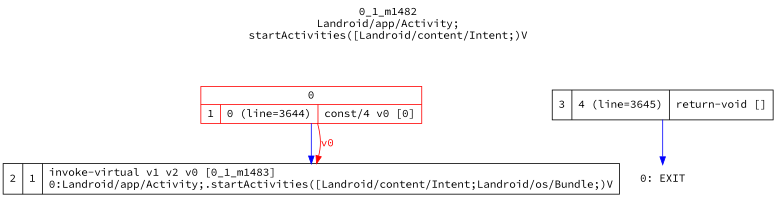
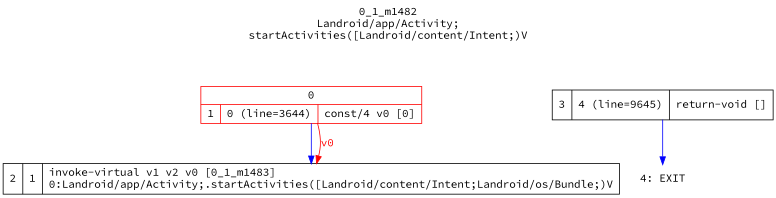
node "3": text "4 (line=3645)" -> "4 (line=9645)"
node "0: EXIT": label "0: EXIT" -> "4: EXIT"
